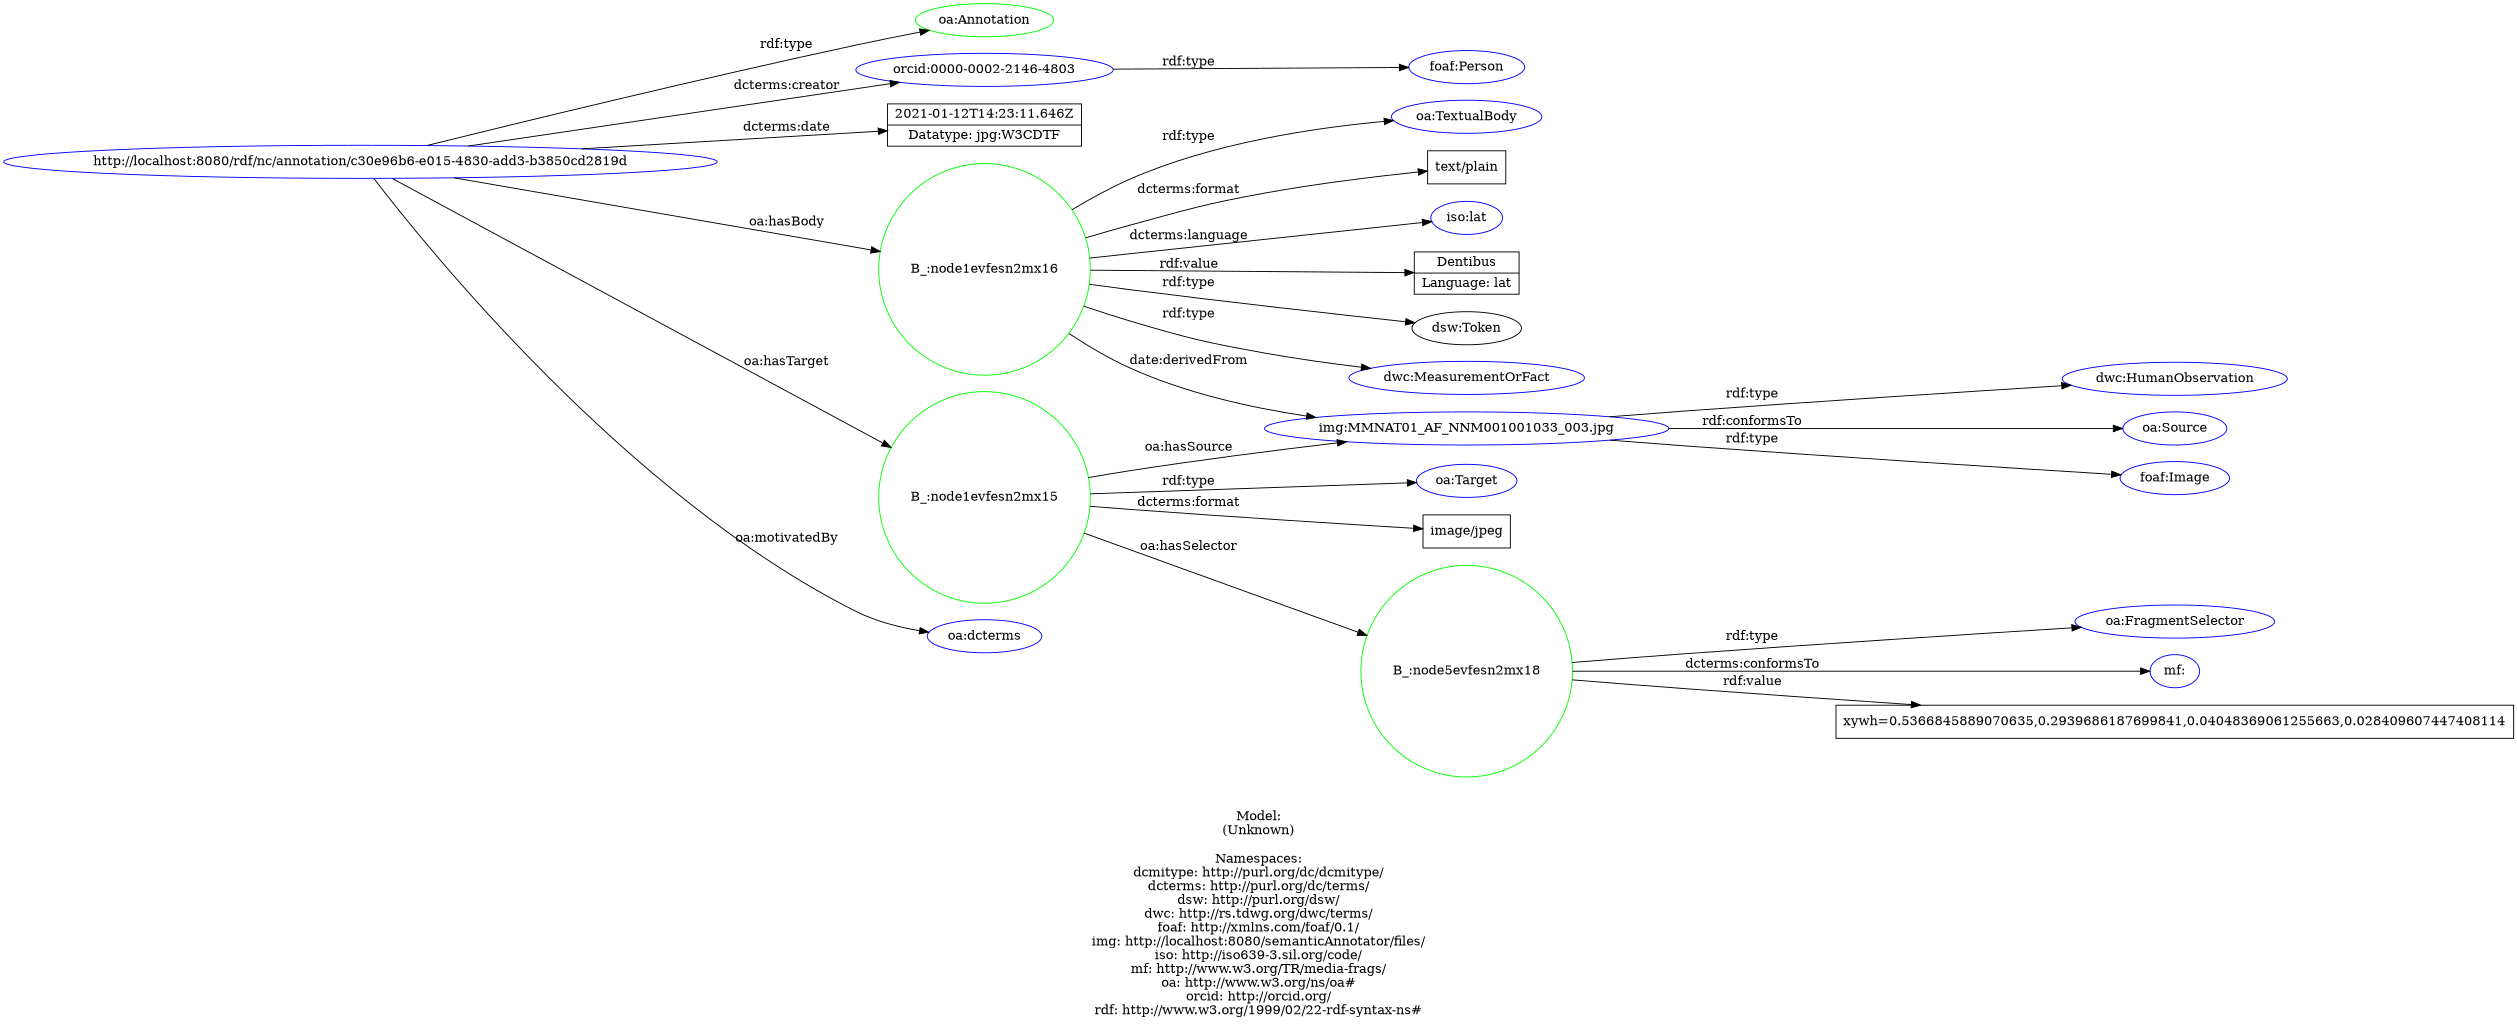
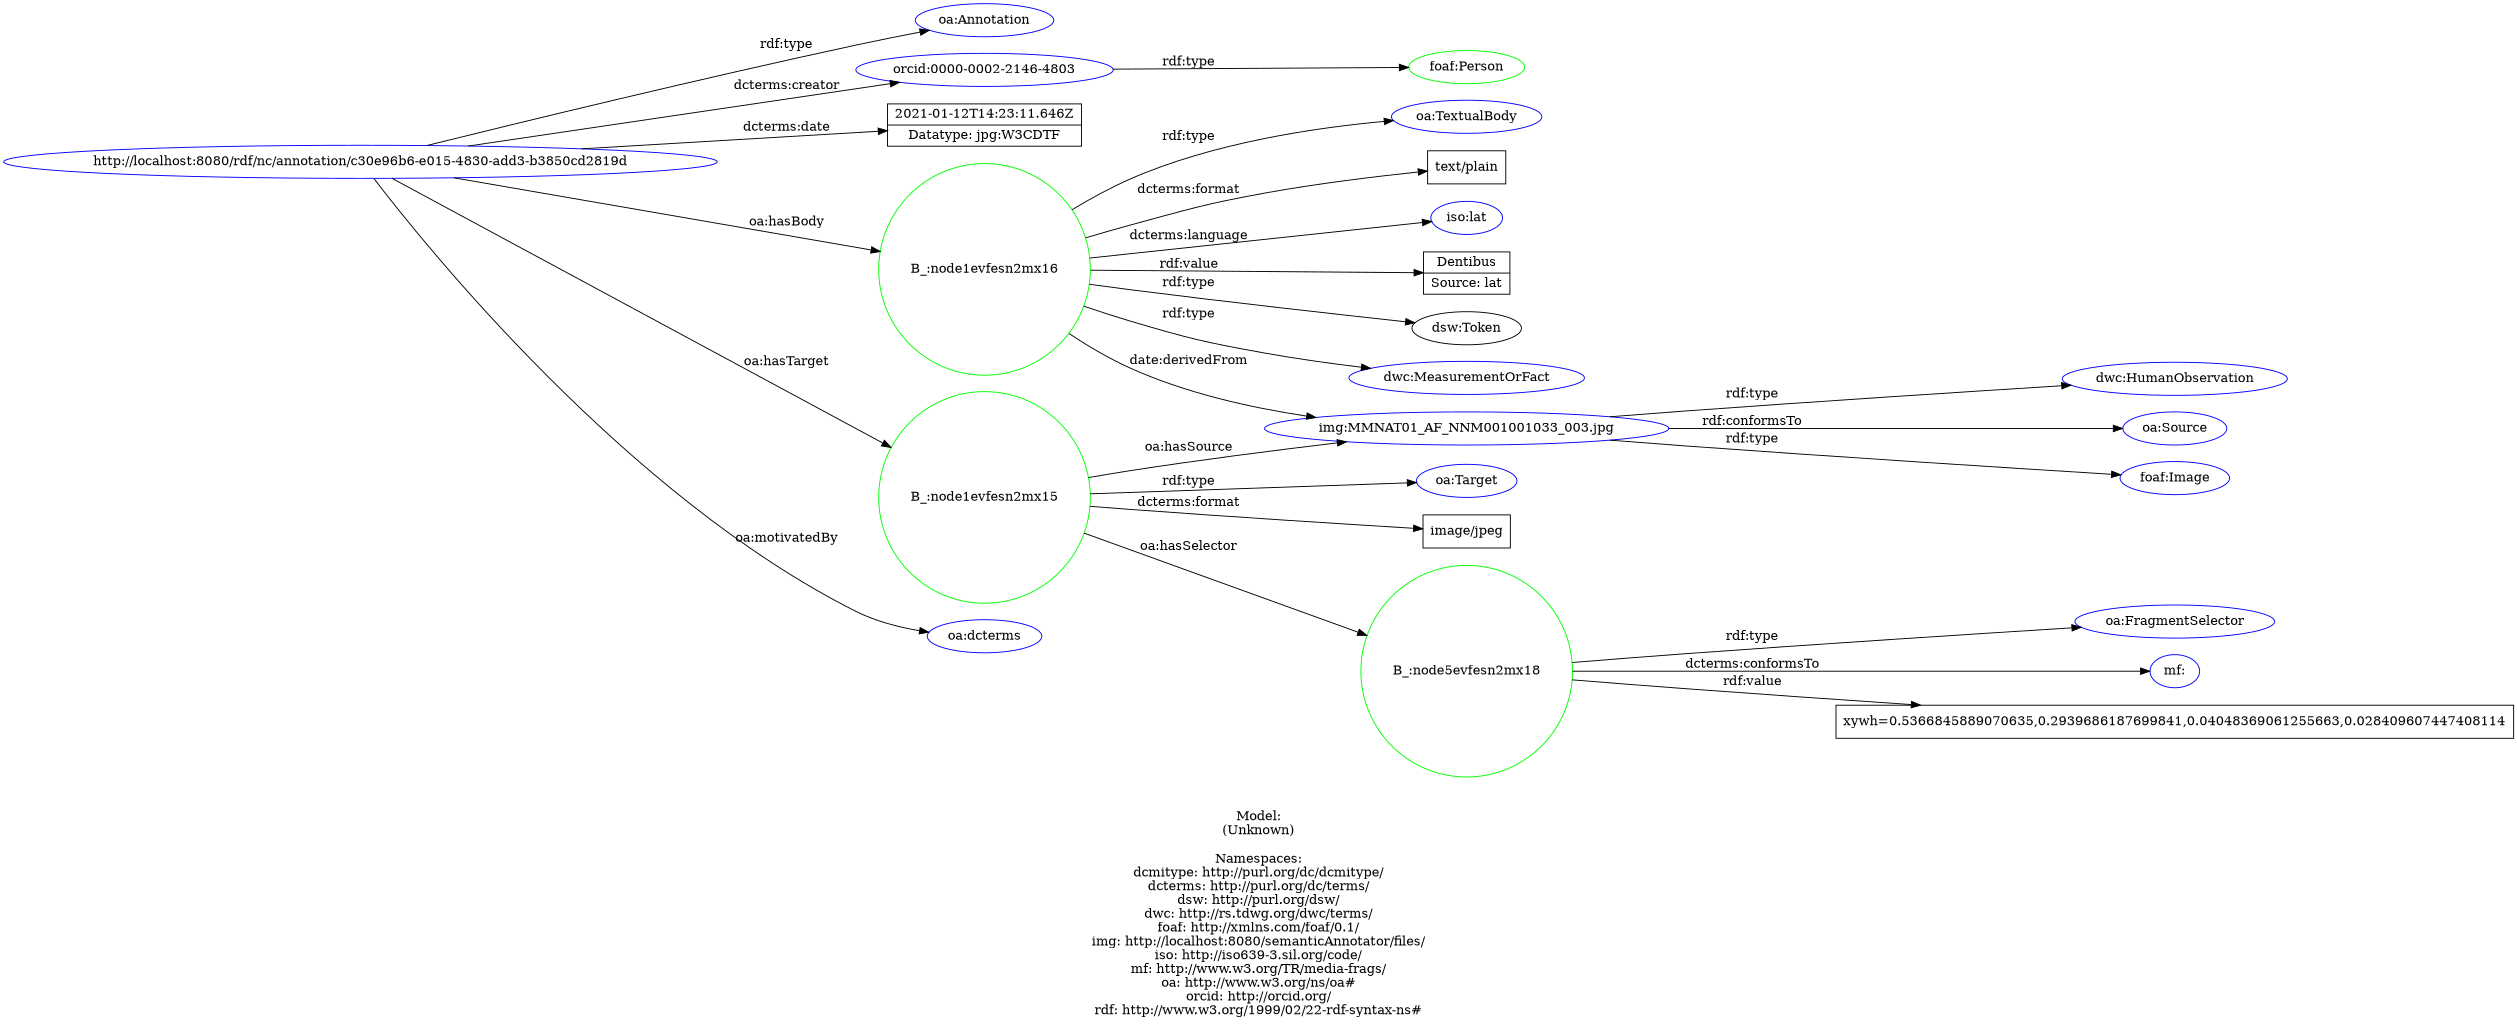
node "oa:Annotation": color green -> blue
node "foaf:Person": color blue -> green
node "Dentibus": text "Language: lat" -> "Source: lat"
